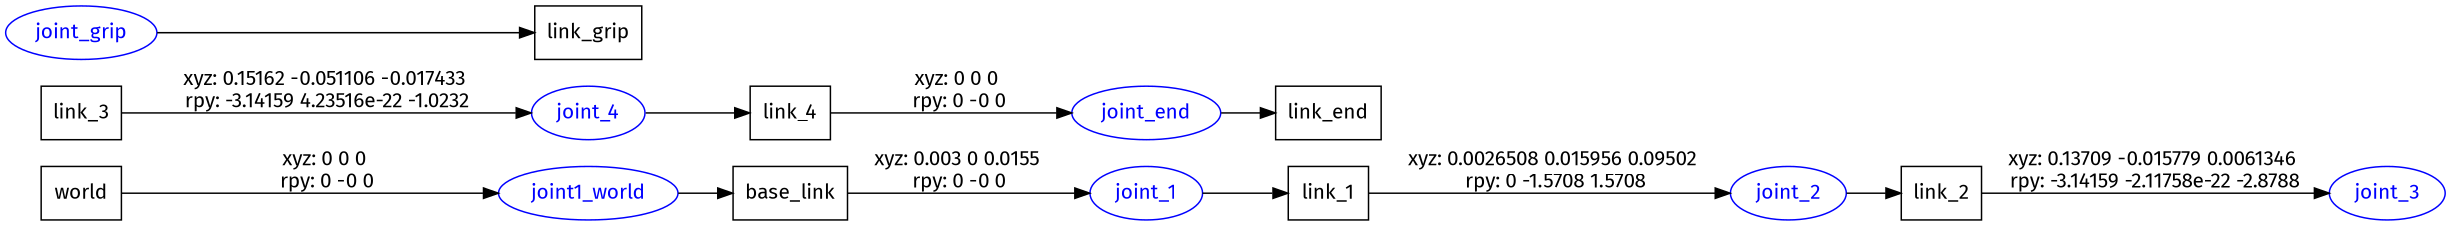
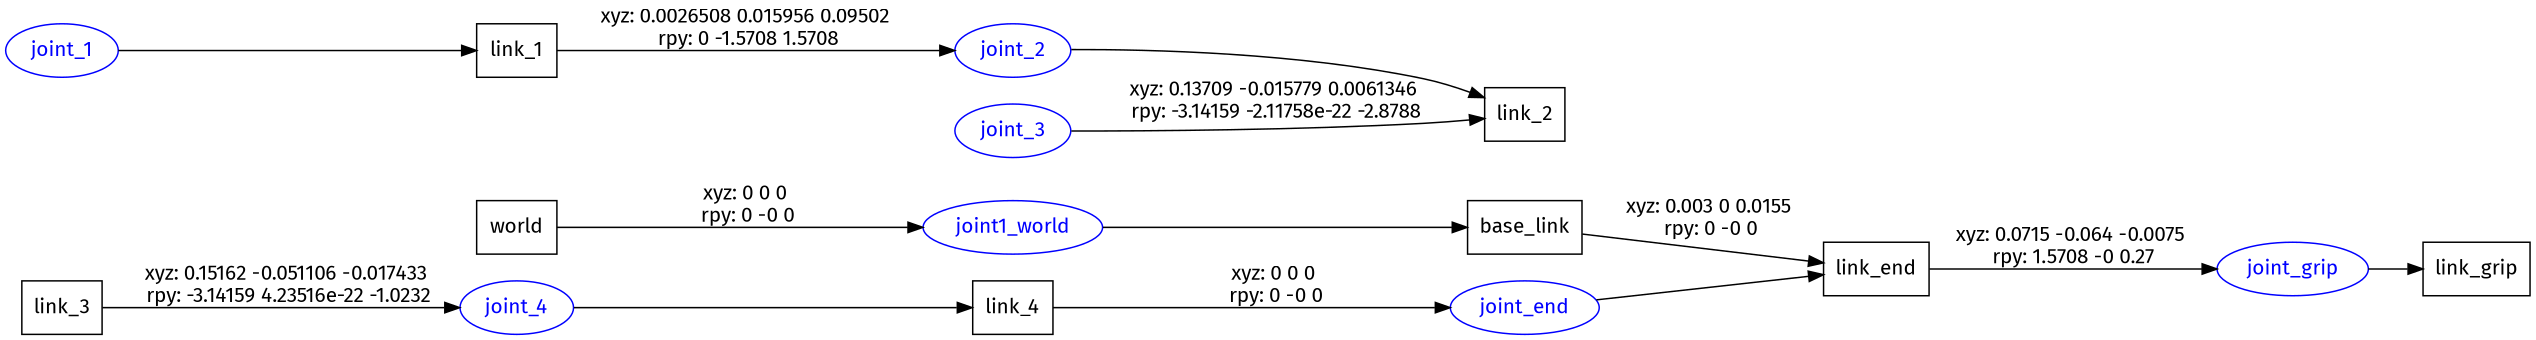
edge "base_link" -> "joint_1": now "base_link" -> "link_end"
edge "link_2" -> "joint_3": reversed
edge "link_end" -> "joint_grip": added, label "xyz: 0.0715 -0.064 -0.0075 rpy: 1.5708 -0 0.27"
